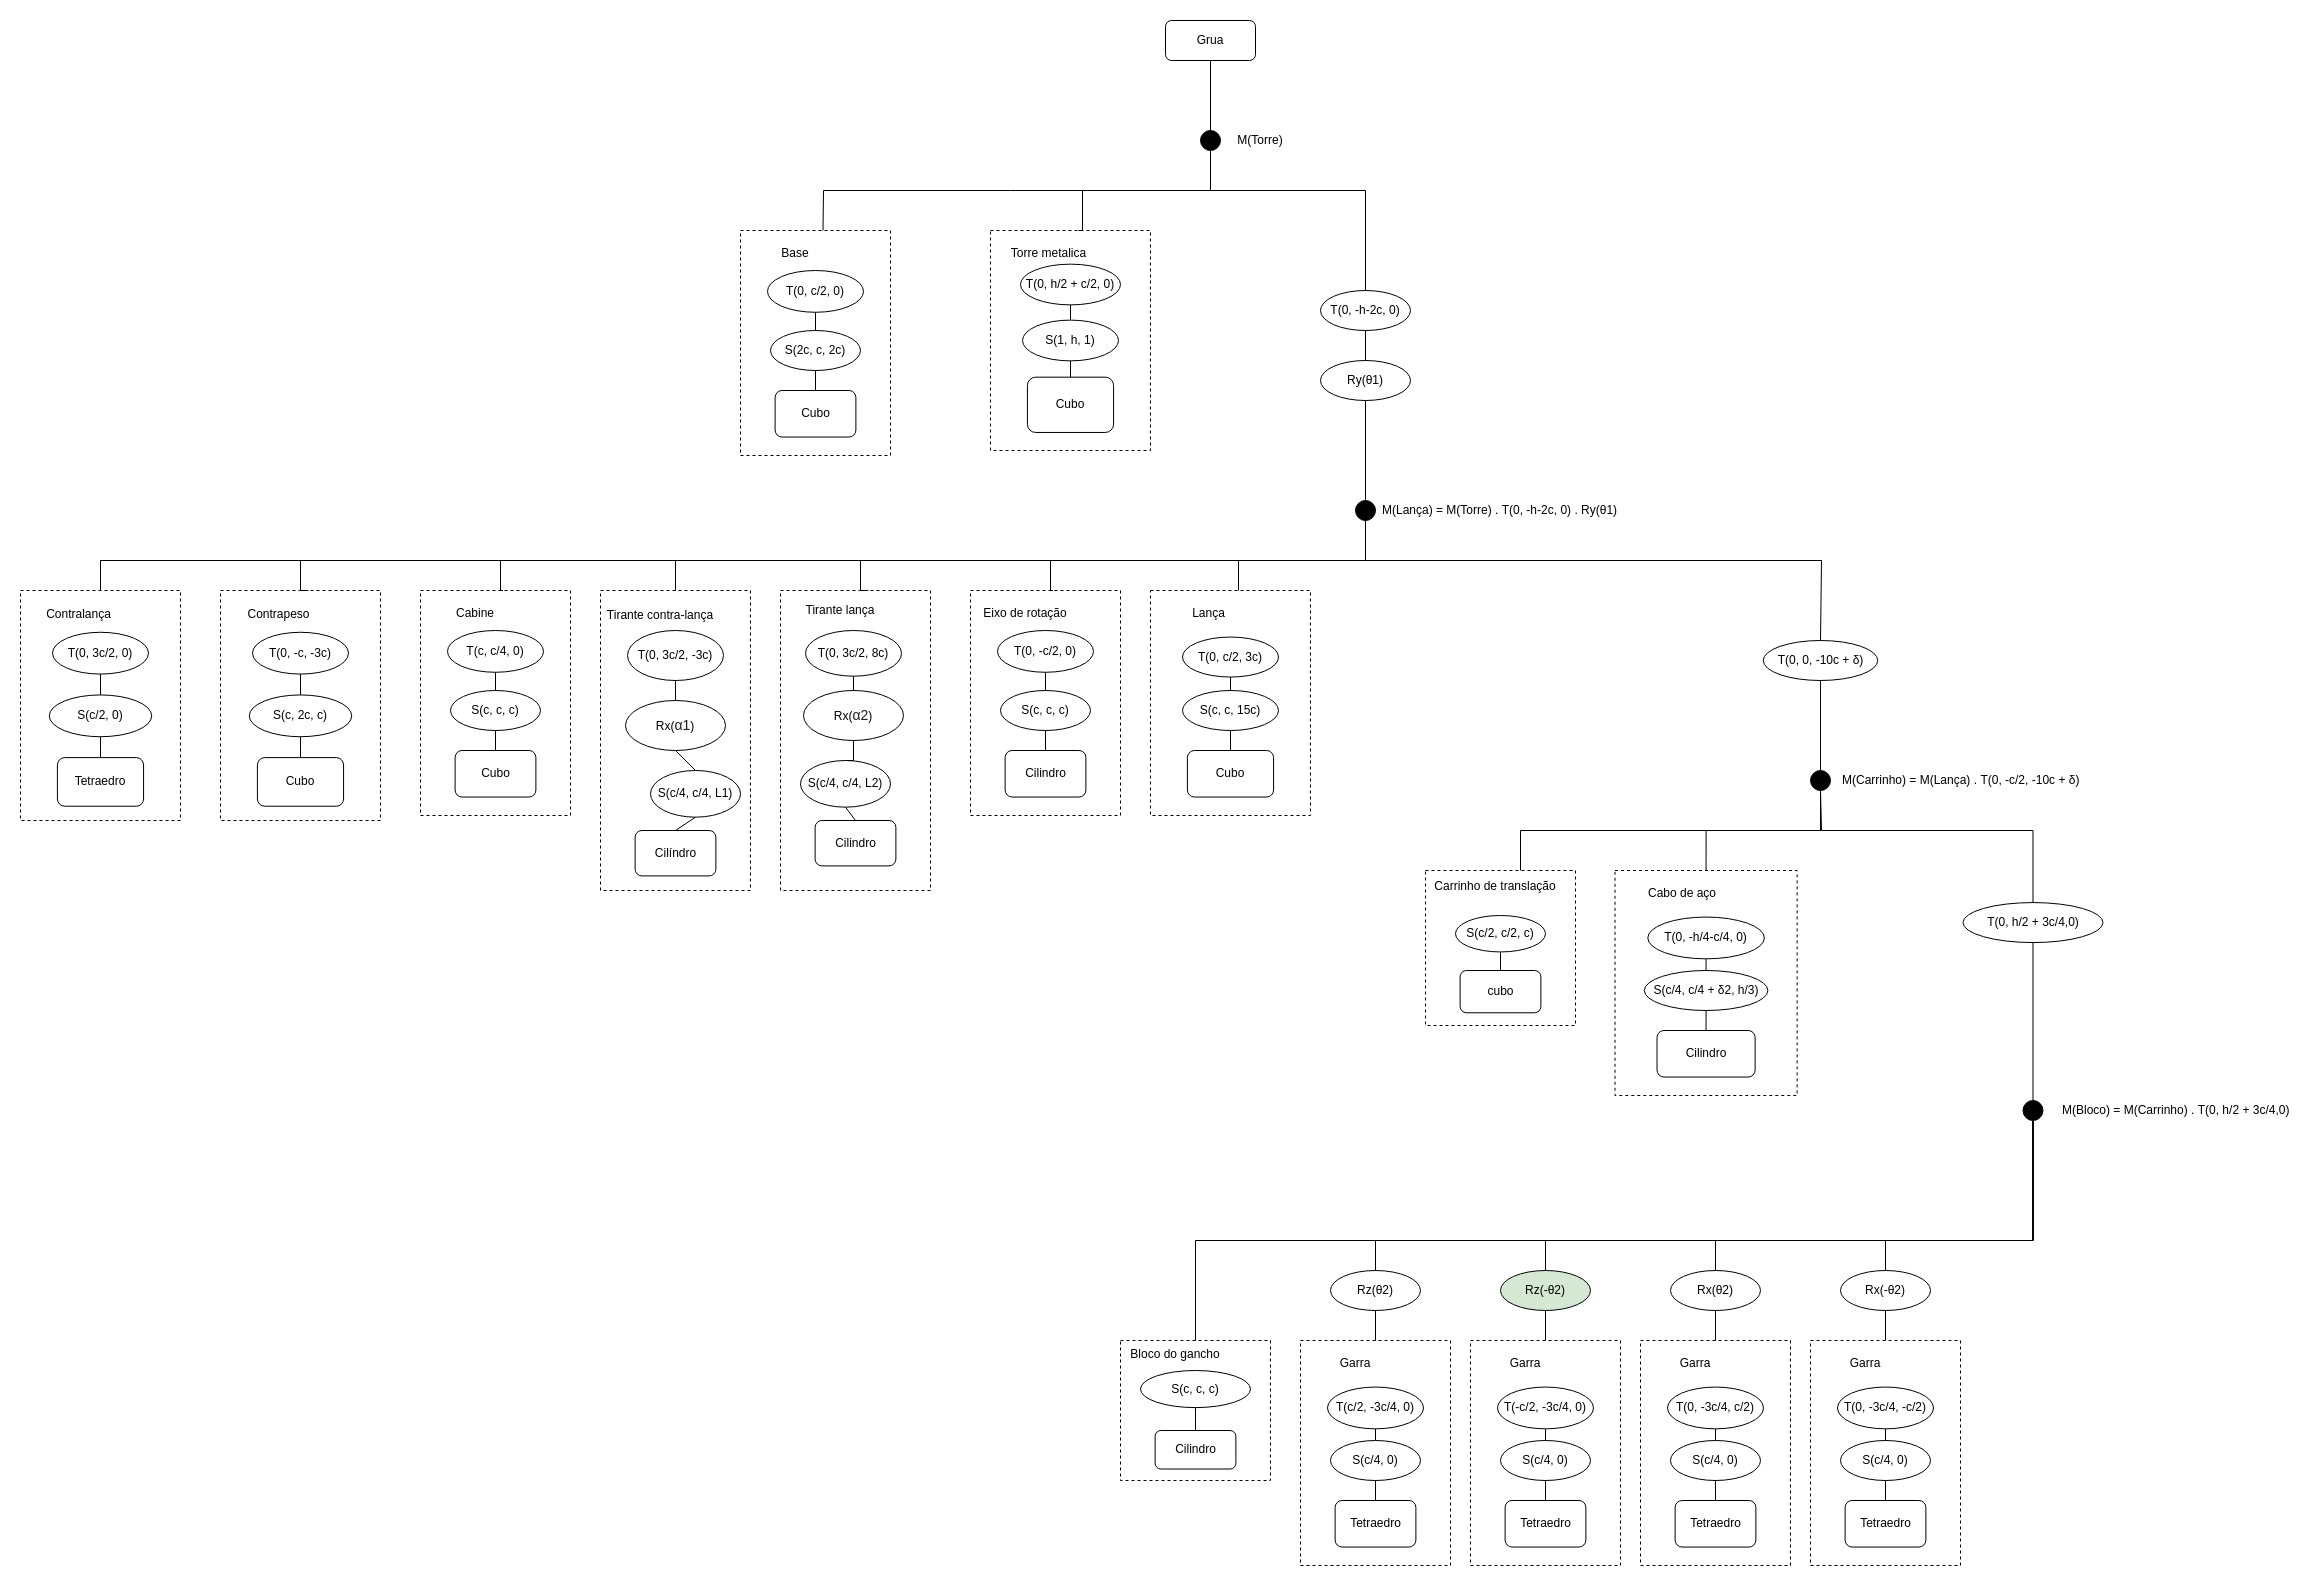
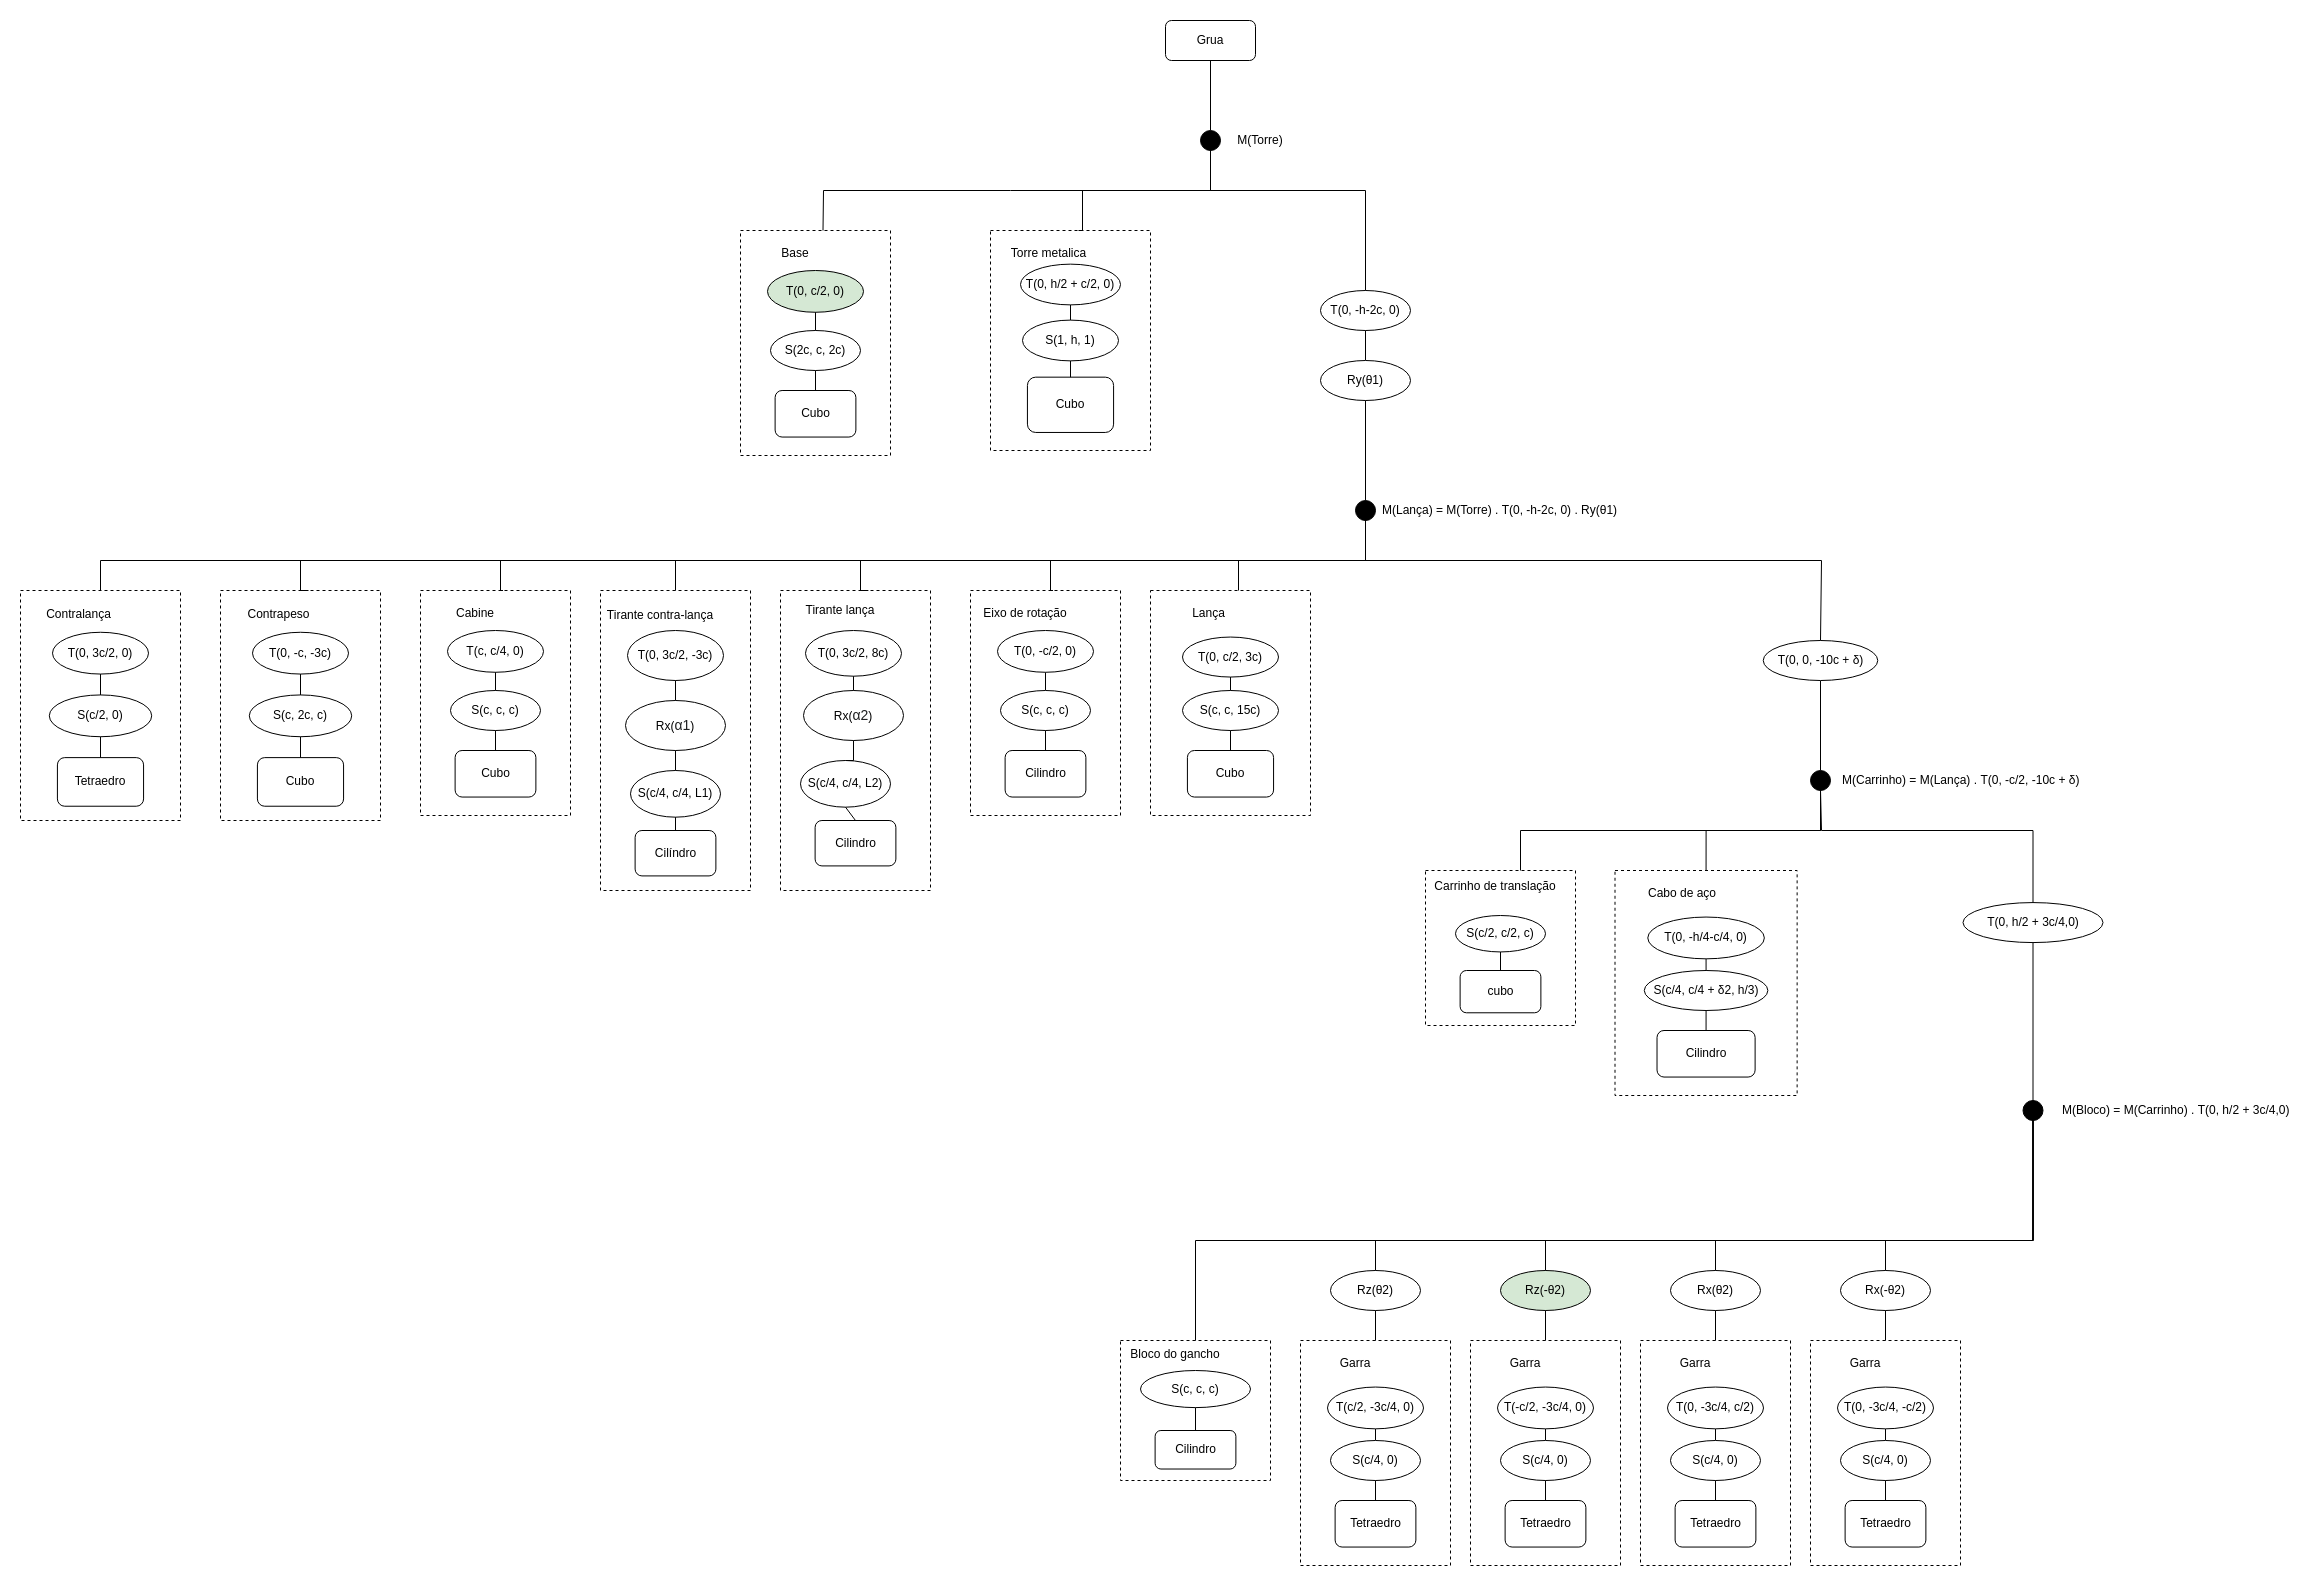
node "T(0, c/2, 0)": fillcolor #ffffff -> #d5e8d4
node "S(c/4, c/4, L1)": moved (696, 794) -> (676, 794)
